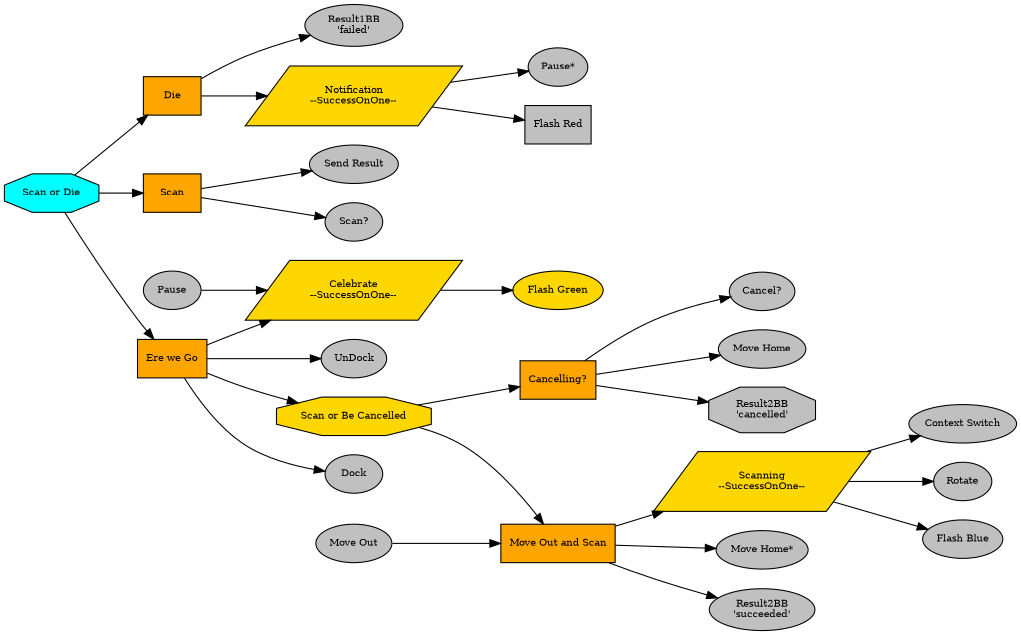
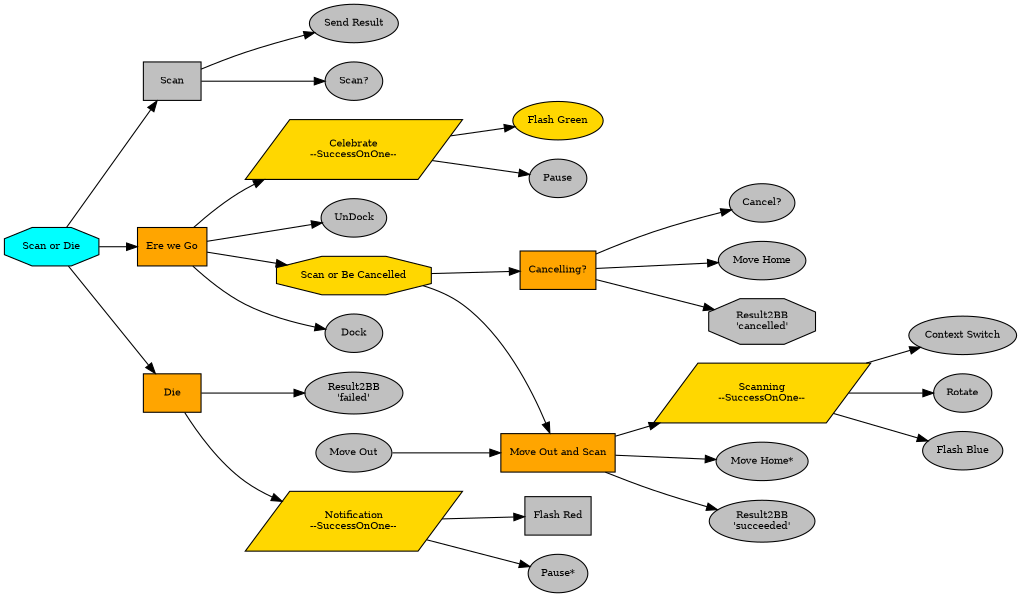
node "Result1BB 'failed'": label "Result1BB 'failed'" -> "Result2BB 'failed'"
node "Scan": fillcolor orange -> gray
edge "Pause" -> "Celebrate --SuccessOnOne--": reversed
